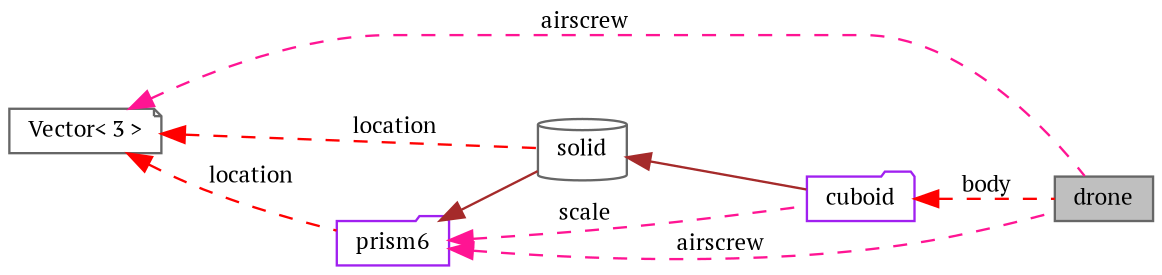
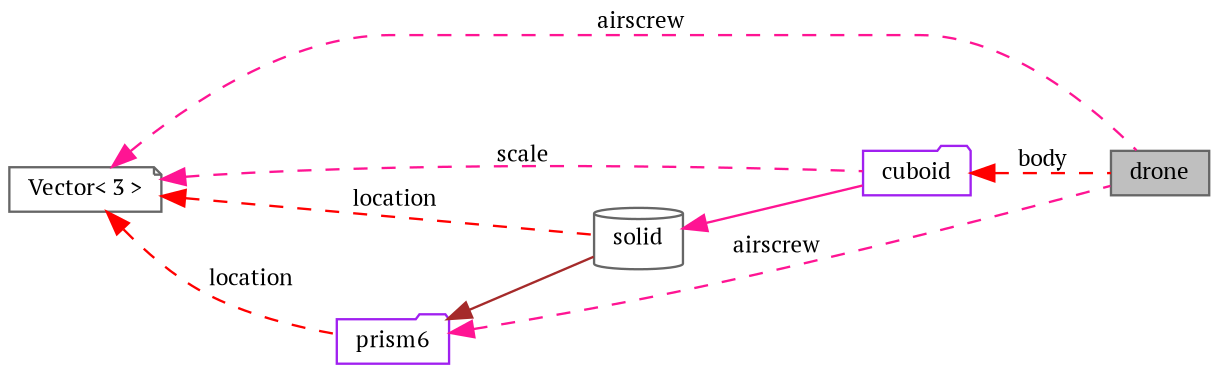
edge "cuboid" -> "solid": color brown -> deeppink
edge "cuboid" -> "prism6": now "cuboid" -> "Vector< 3 >"
